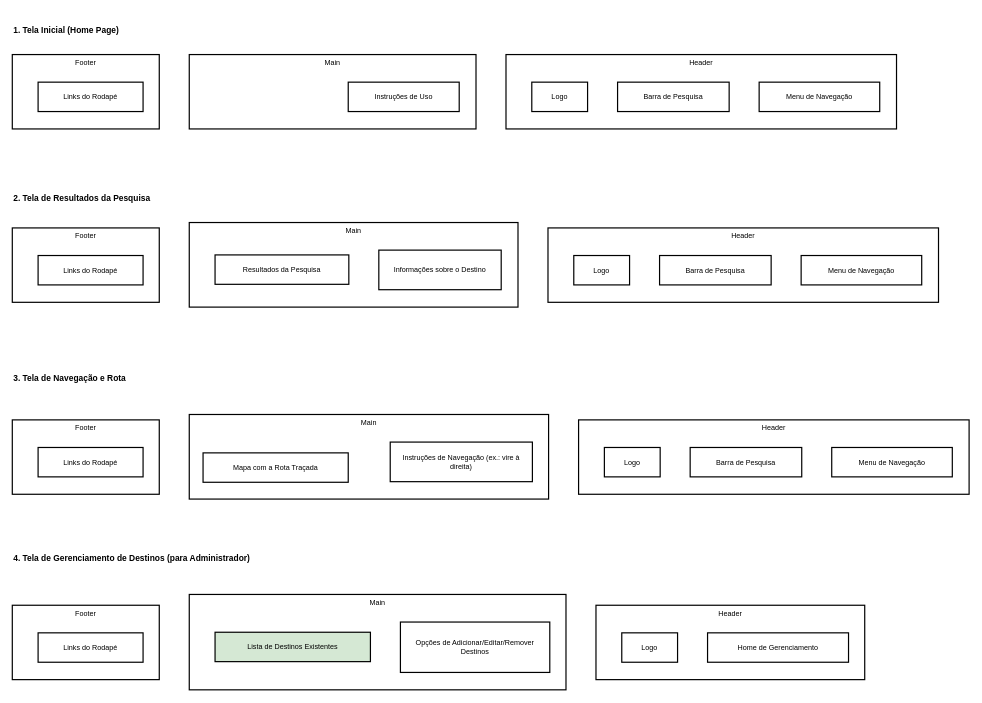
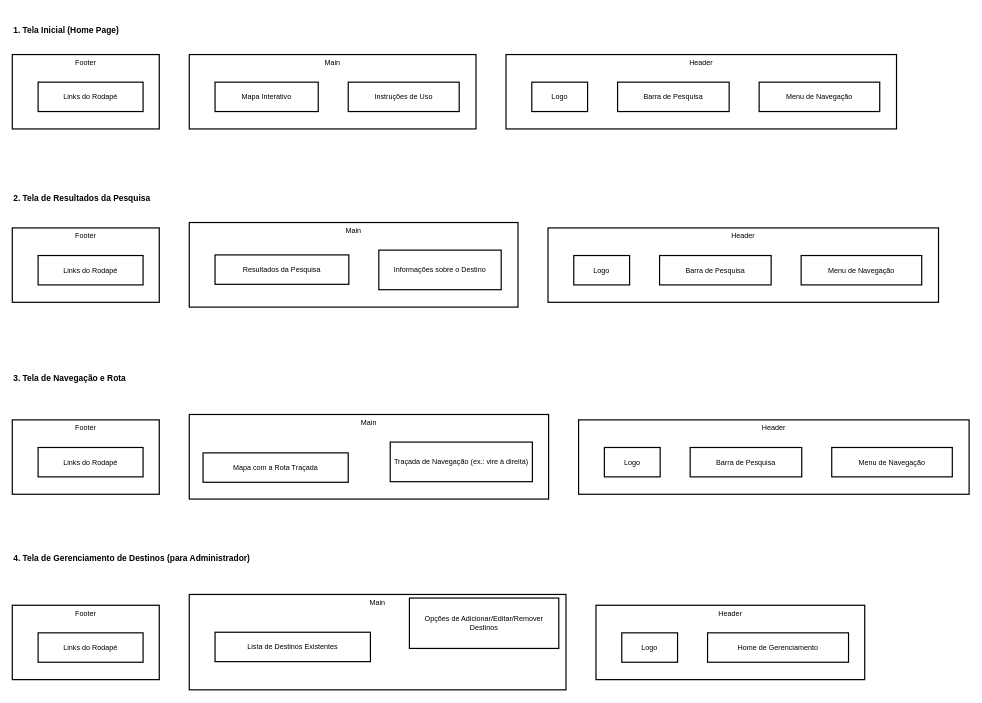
node "Mapa Interativo": added
node "Instruções de Navegação (ex.: vire à direita)": label "Instruções de Navegação (ex.: vire à direita)" -> "Traçada de Navegação (ex.: vire à direita)"
node "Lista de Destinos Existentes": fillcolor #d5e8d4 -> #ffffff
node "Opções de Adicionar/Editar/Remover Destinos": moved (475, 647) -> (484, 623)
